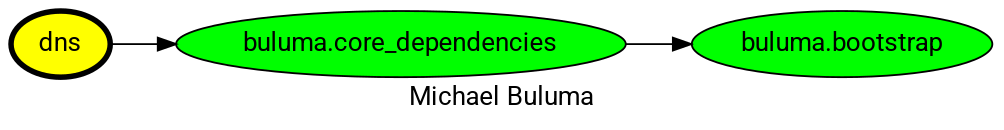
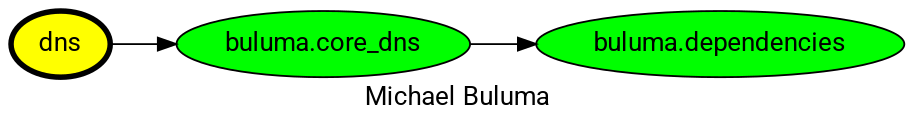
node "buluma.core_dependencies": label "buluma.core_dependencies" -> "buluma.core_dns"
node "buluma.bootstrap": label "buluma.bootstrap" -> "buluma.dependencies"
